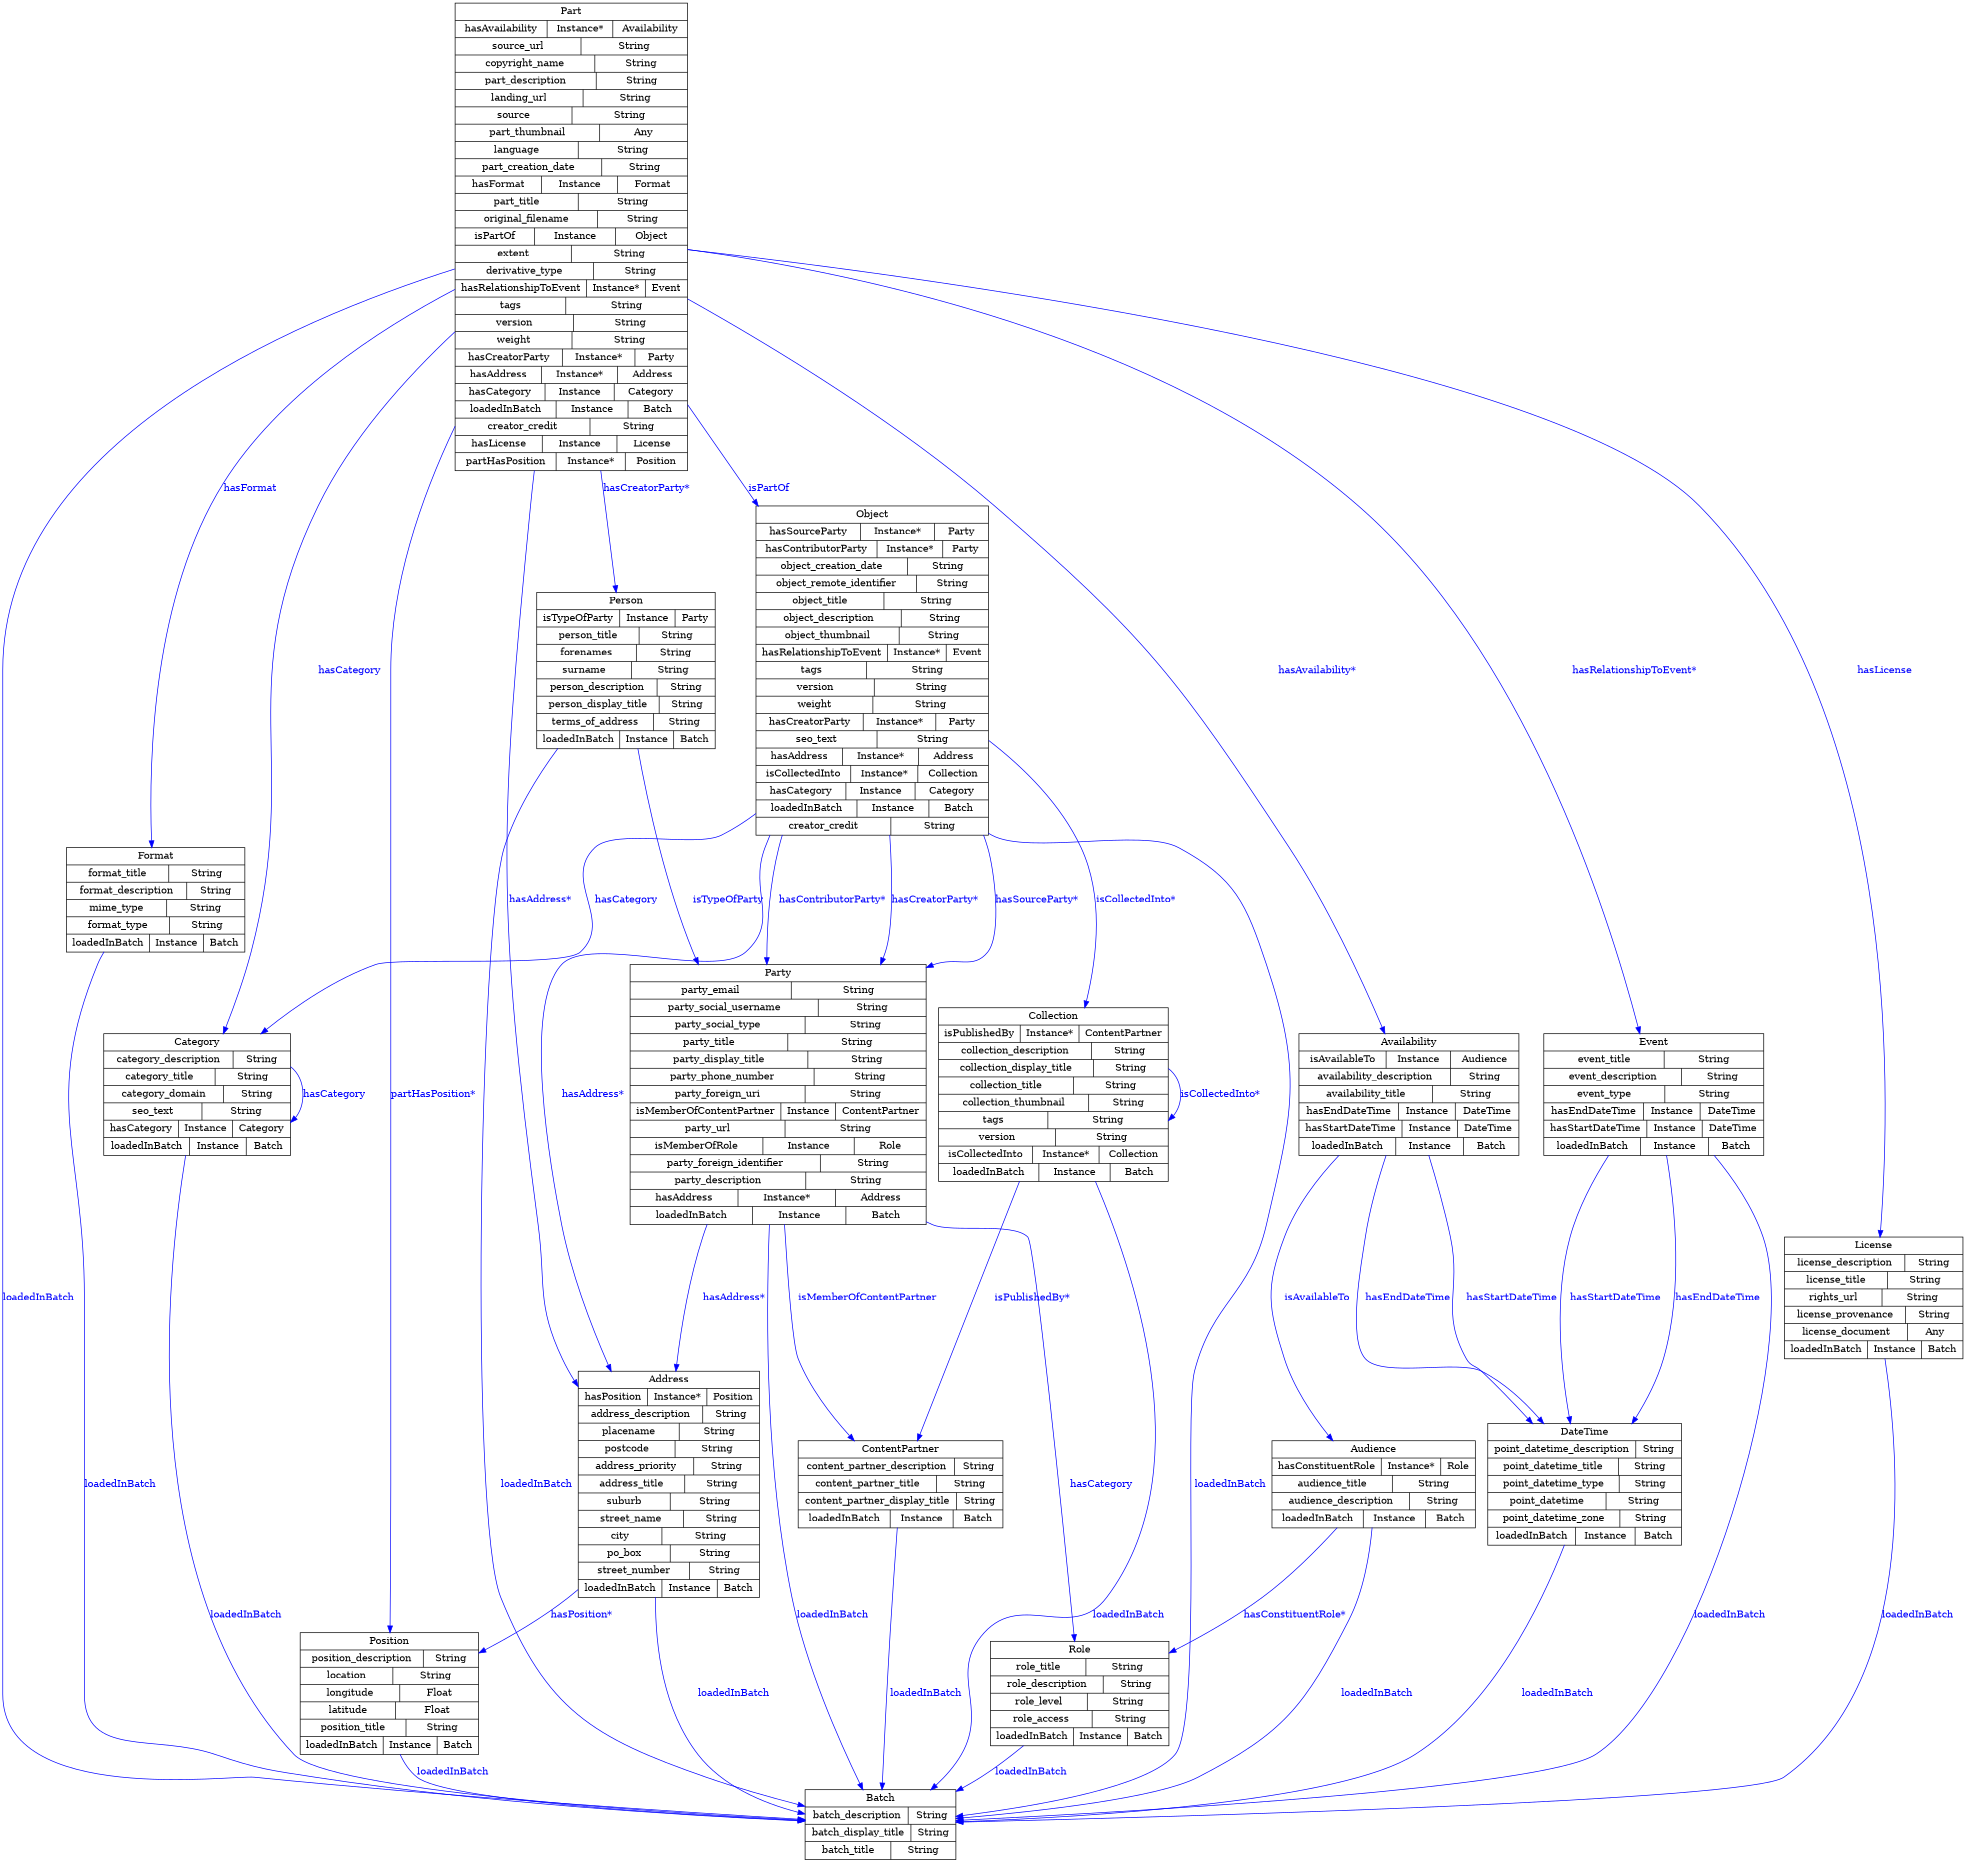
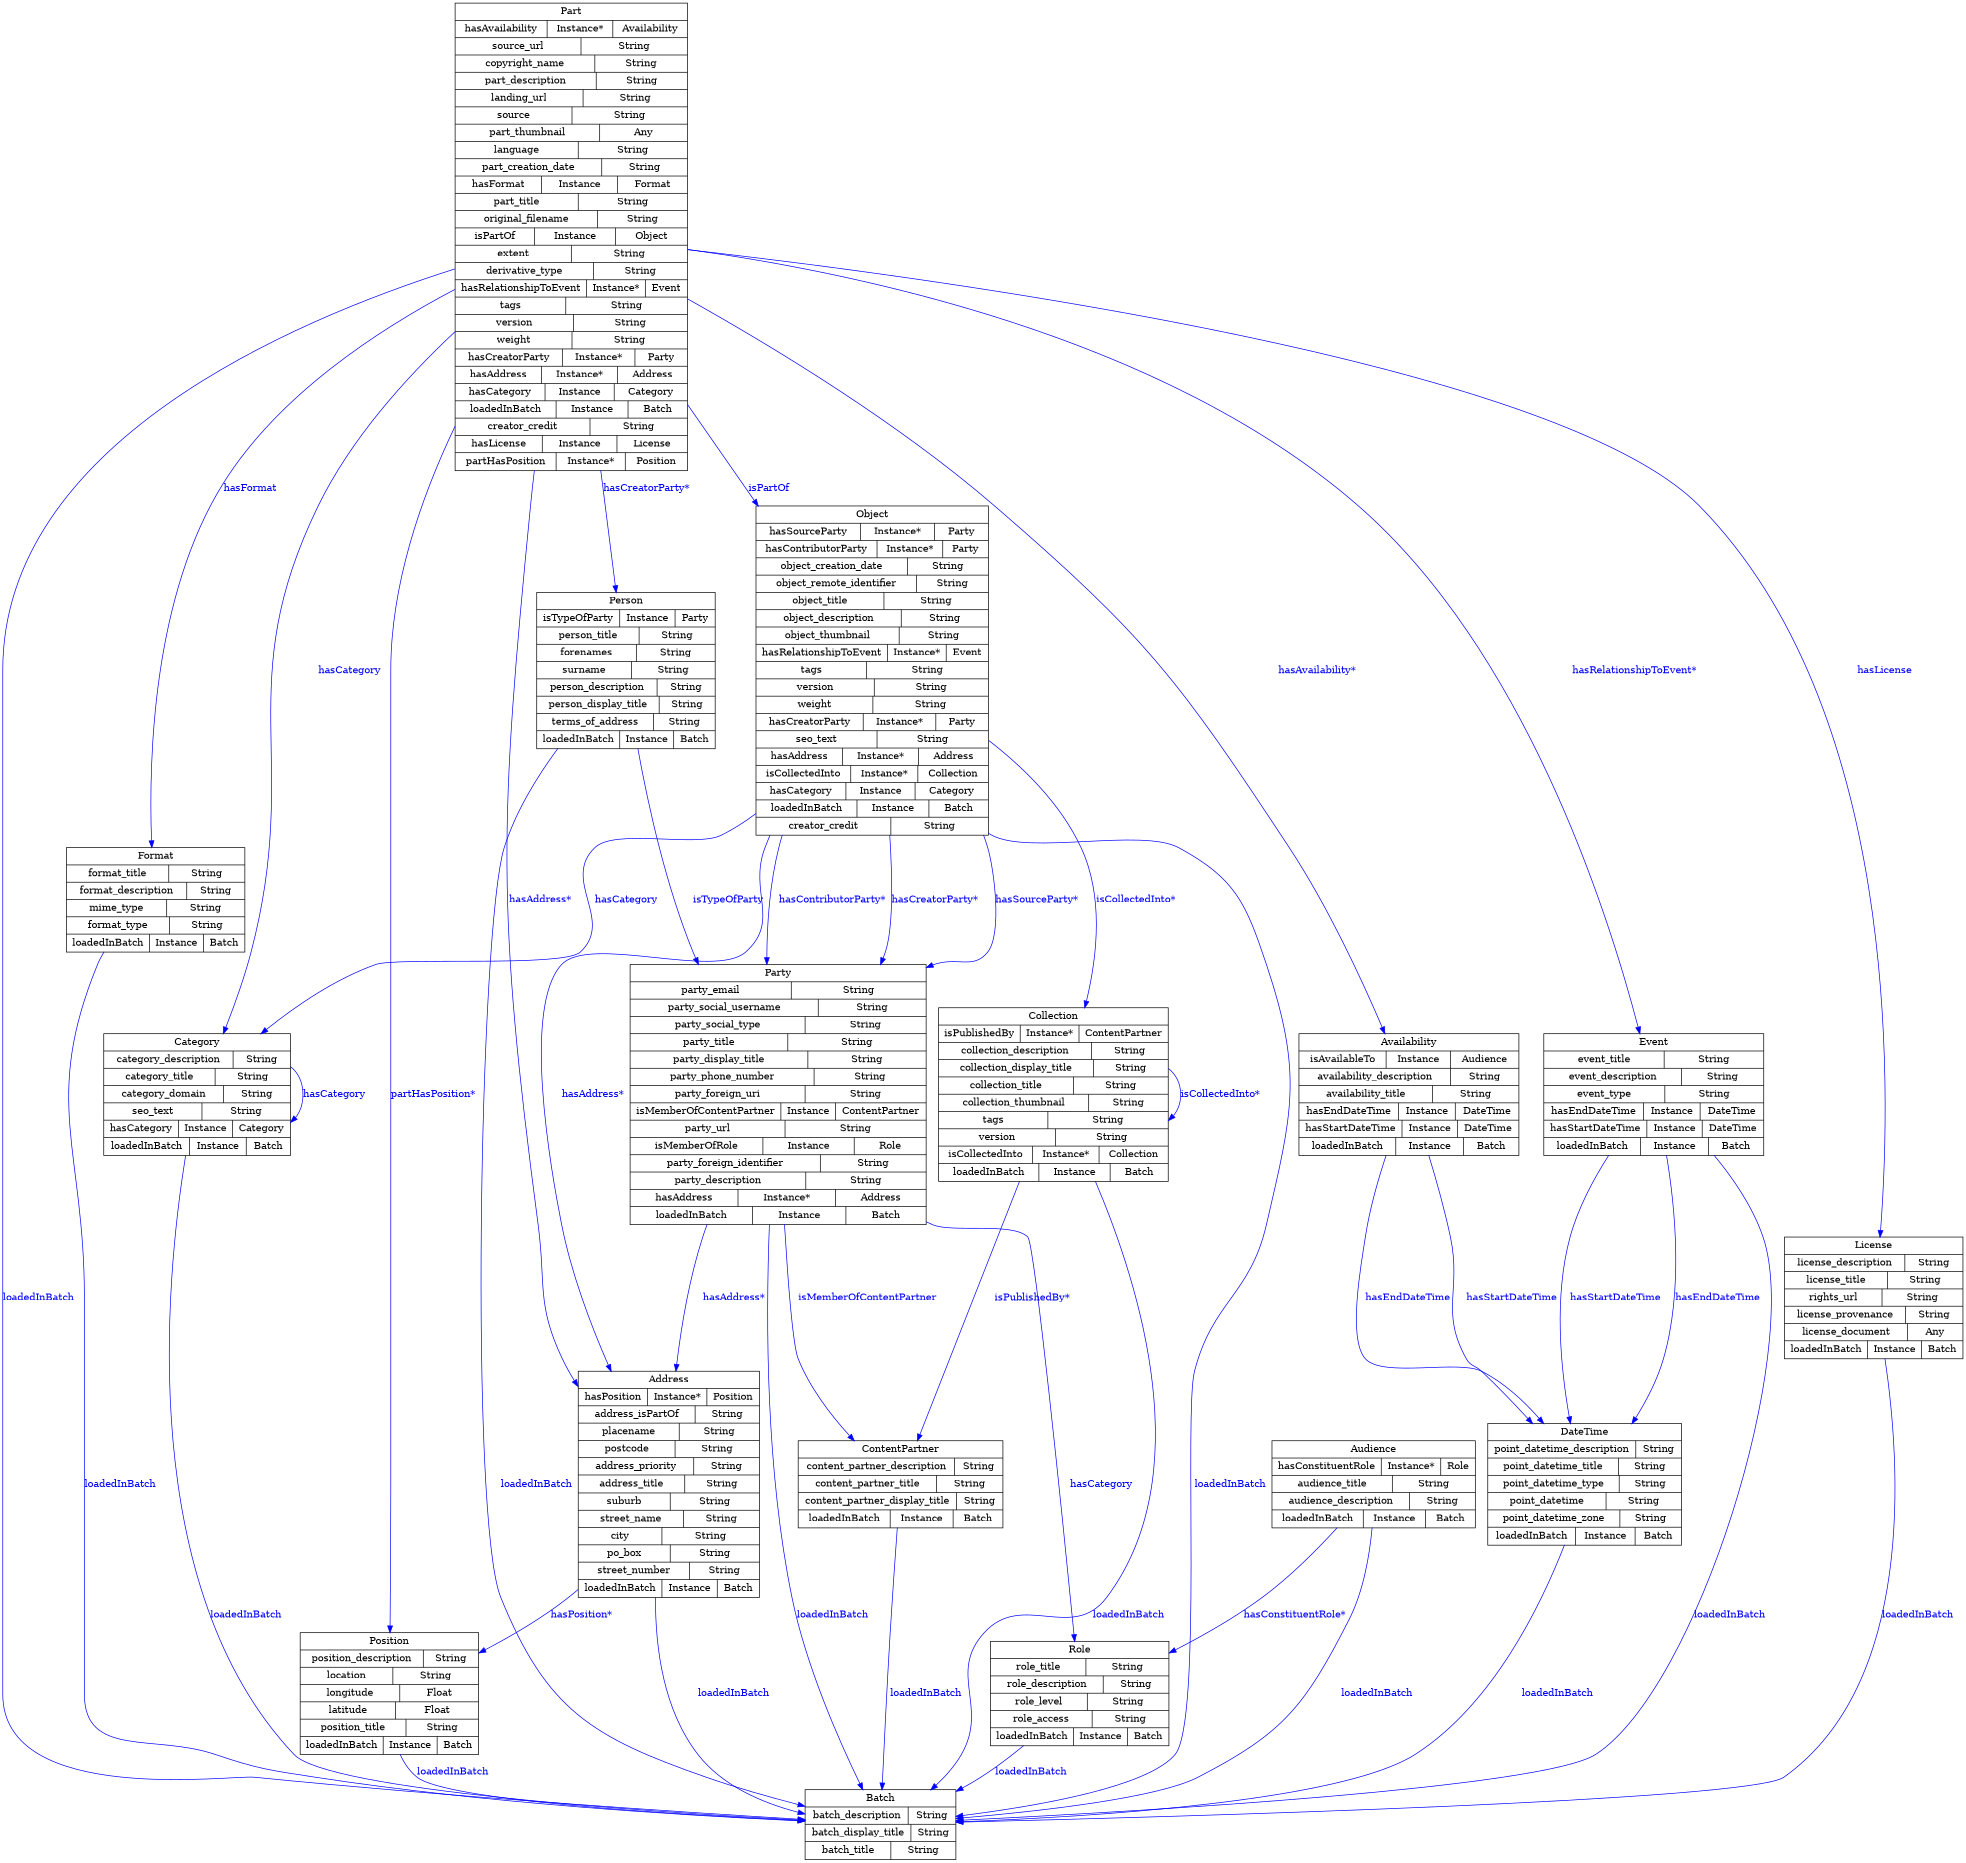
edge "Availability" -> "Audience": removed, label "isAvailableTo"
node "Address": text "address_description" -> "address_isPartOf"
